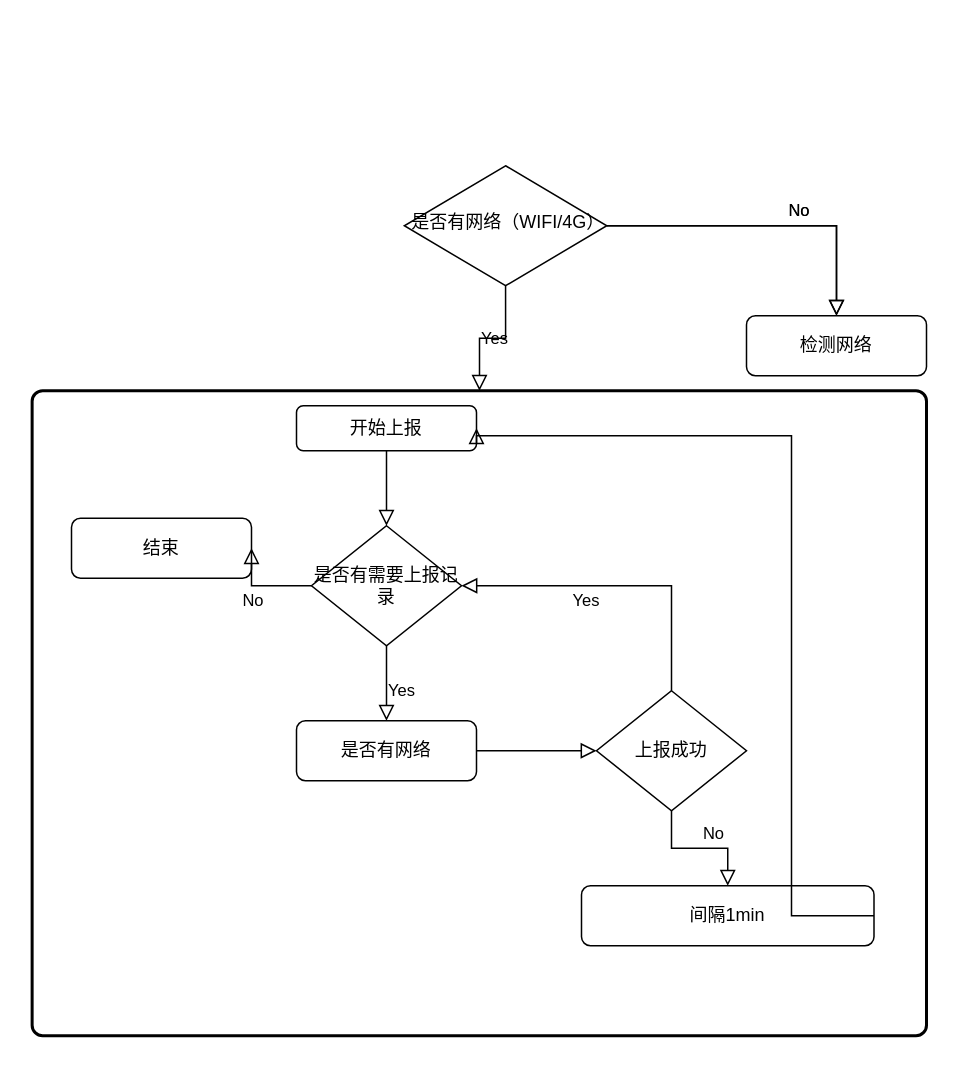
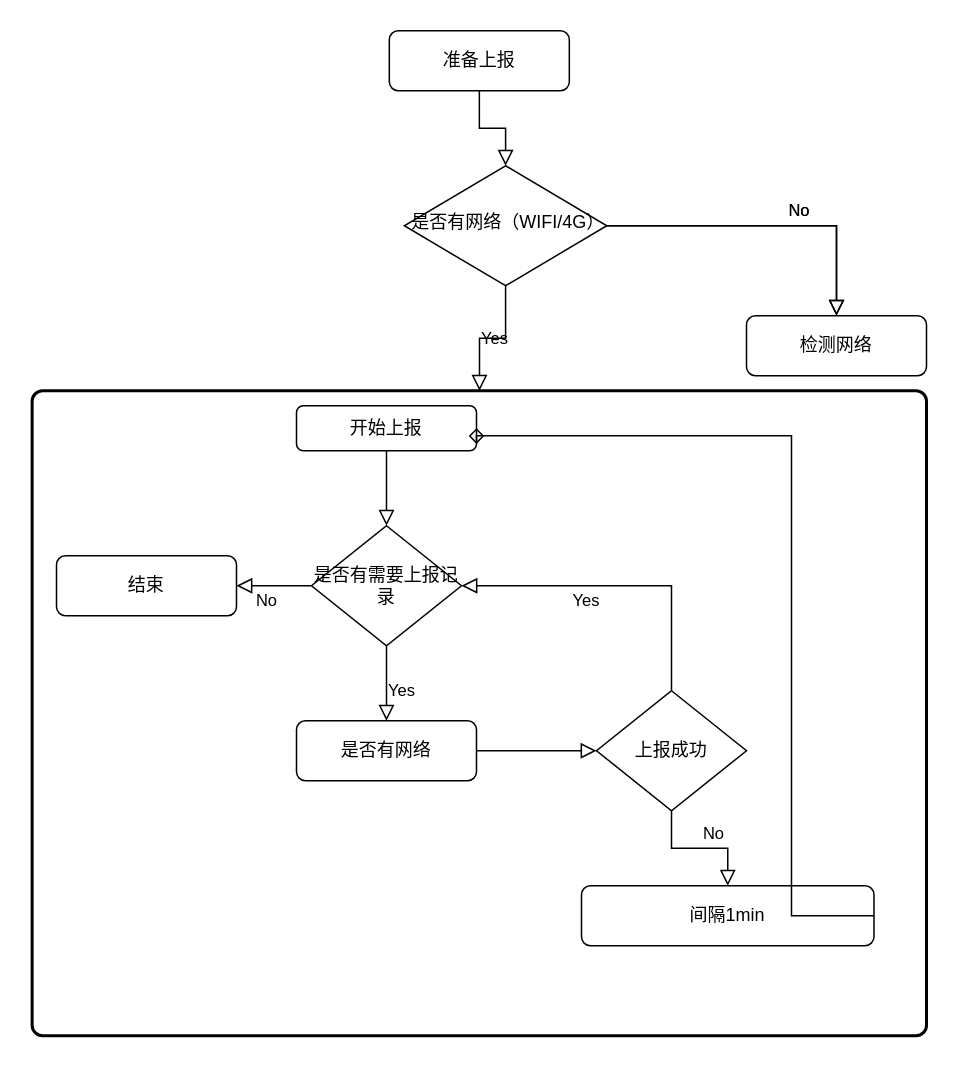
node "准备上报": added
edge "准备上报" -> "是否有网络（WIFI/4G）": added
edge "间隔1min" -> "开始上报": arrowhead block -> diamond
node "结束": moved (161, 548) -> (146, 586)
